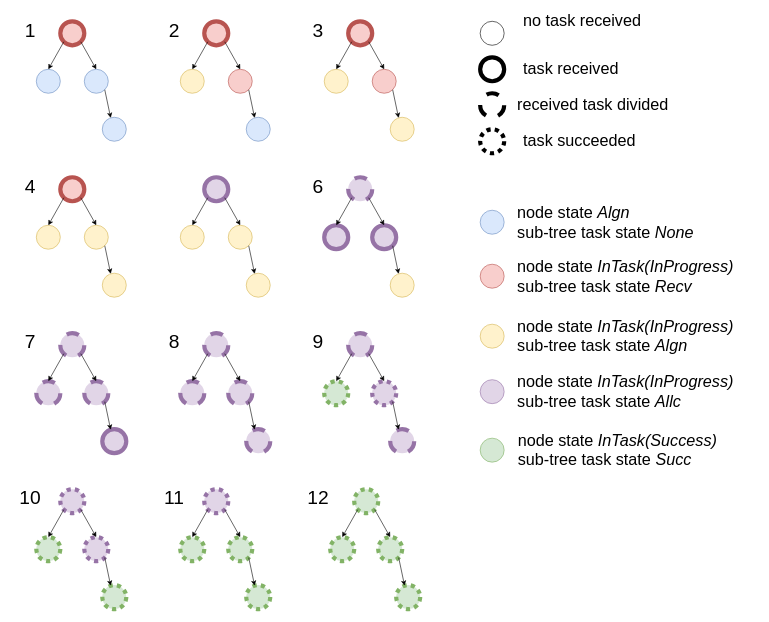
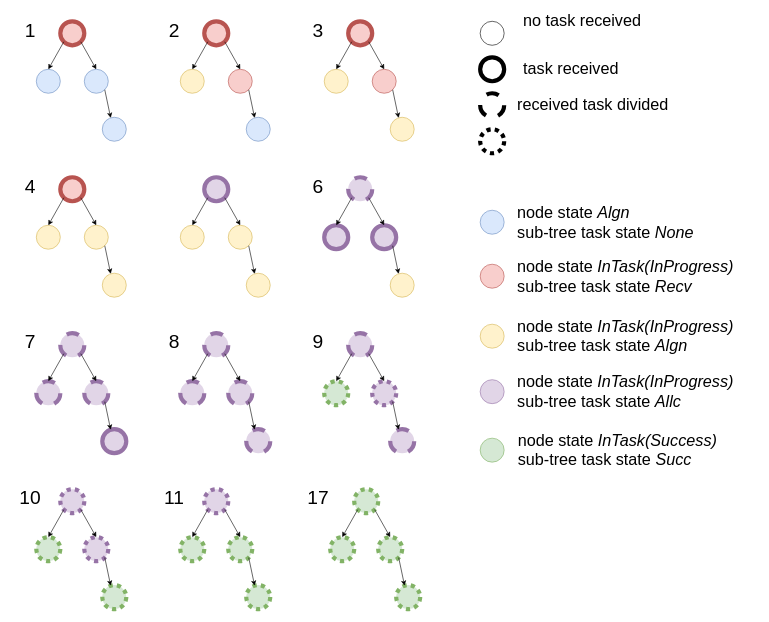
node "task succeeded": removed
node "12": label "12" -> "17"
